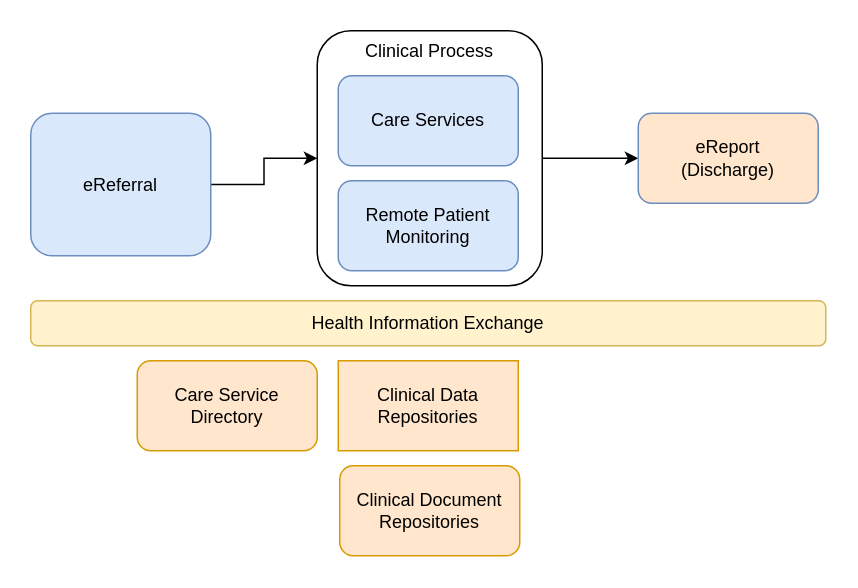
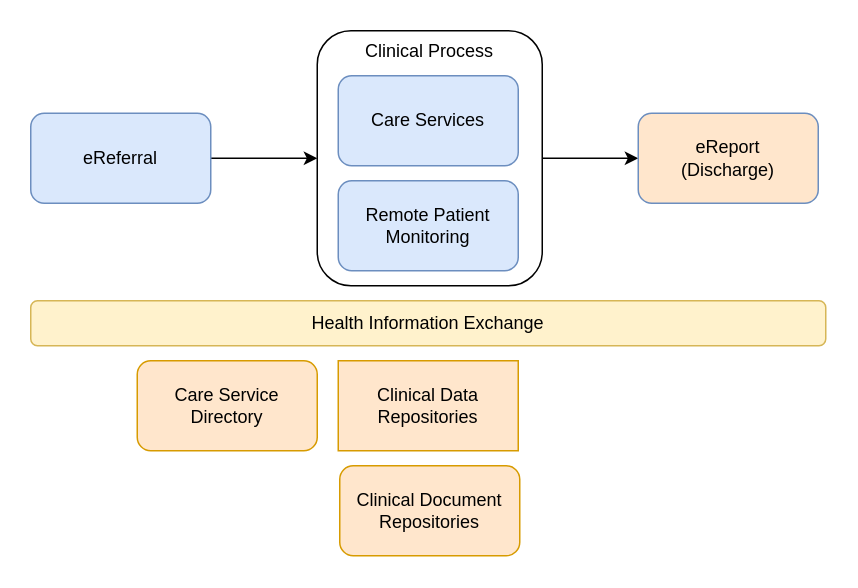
node "eReferral": size 180x143 -> 180x90
